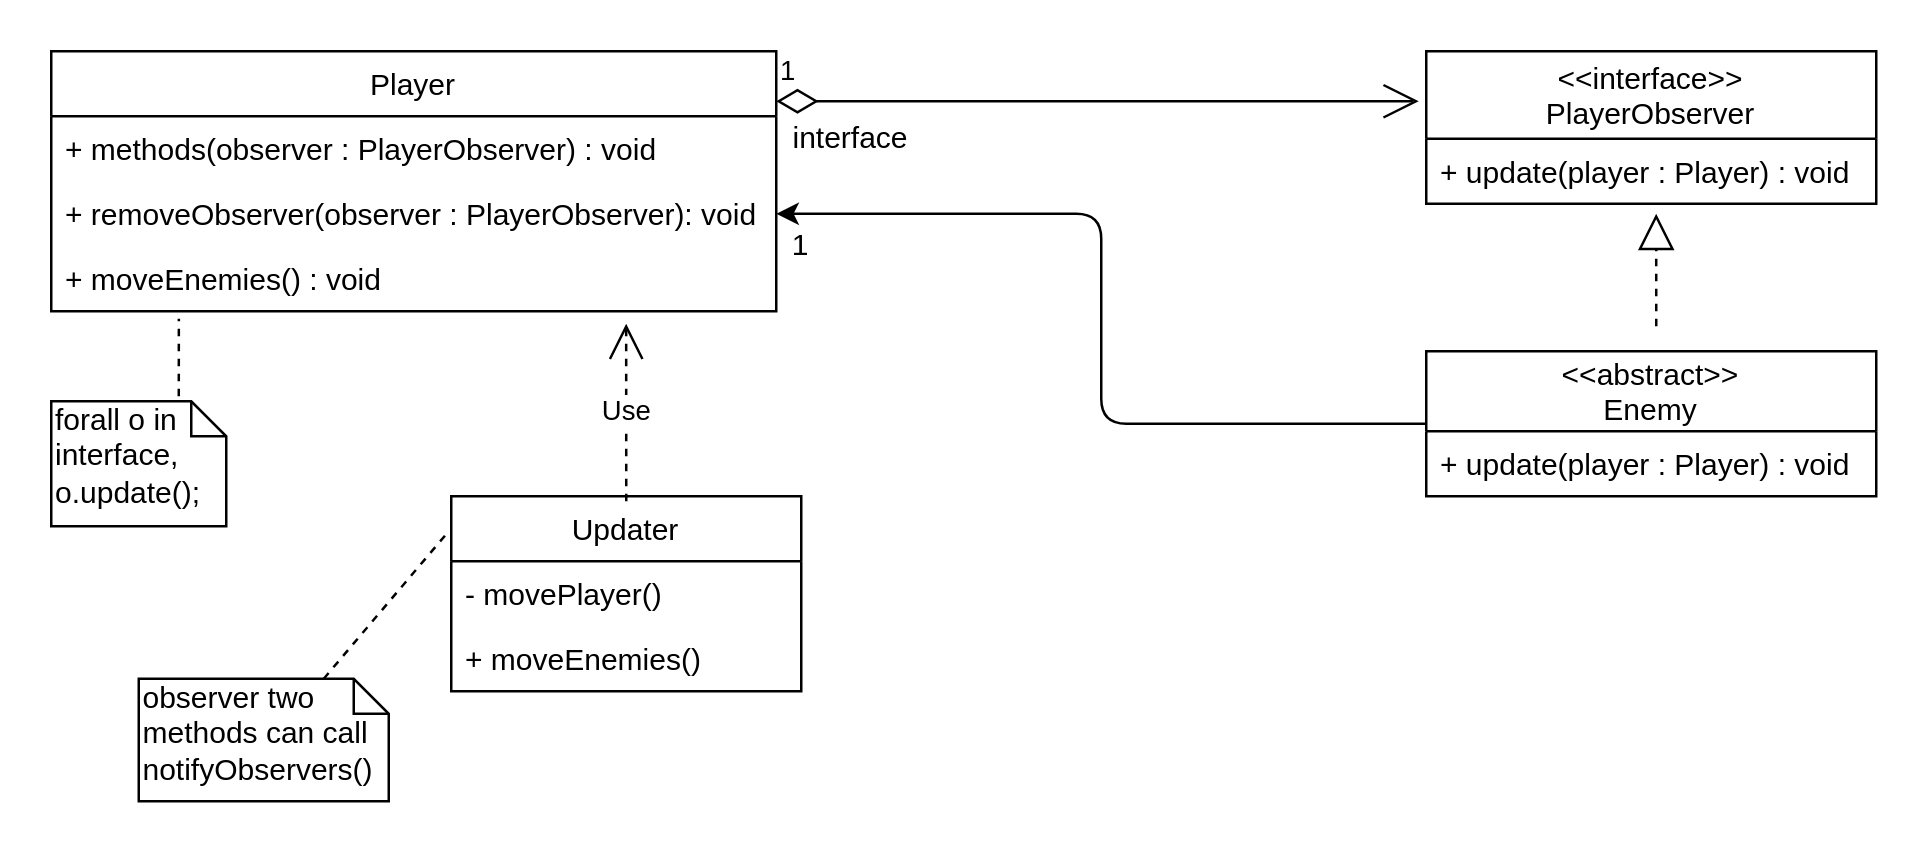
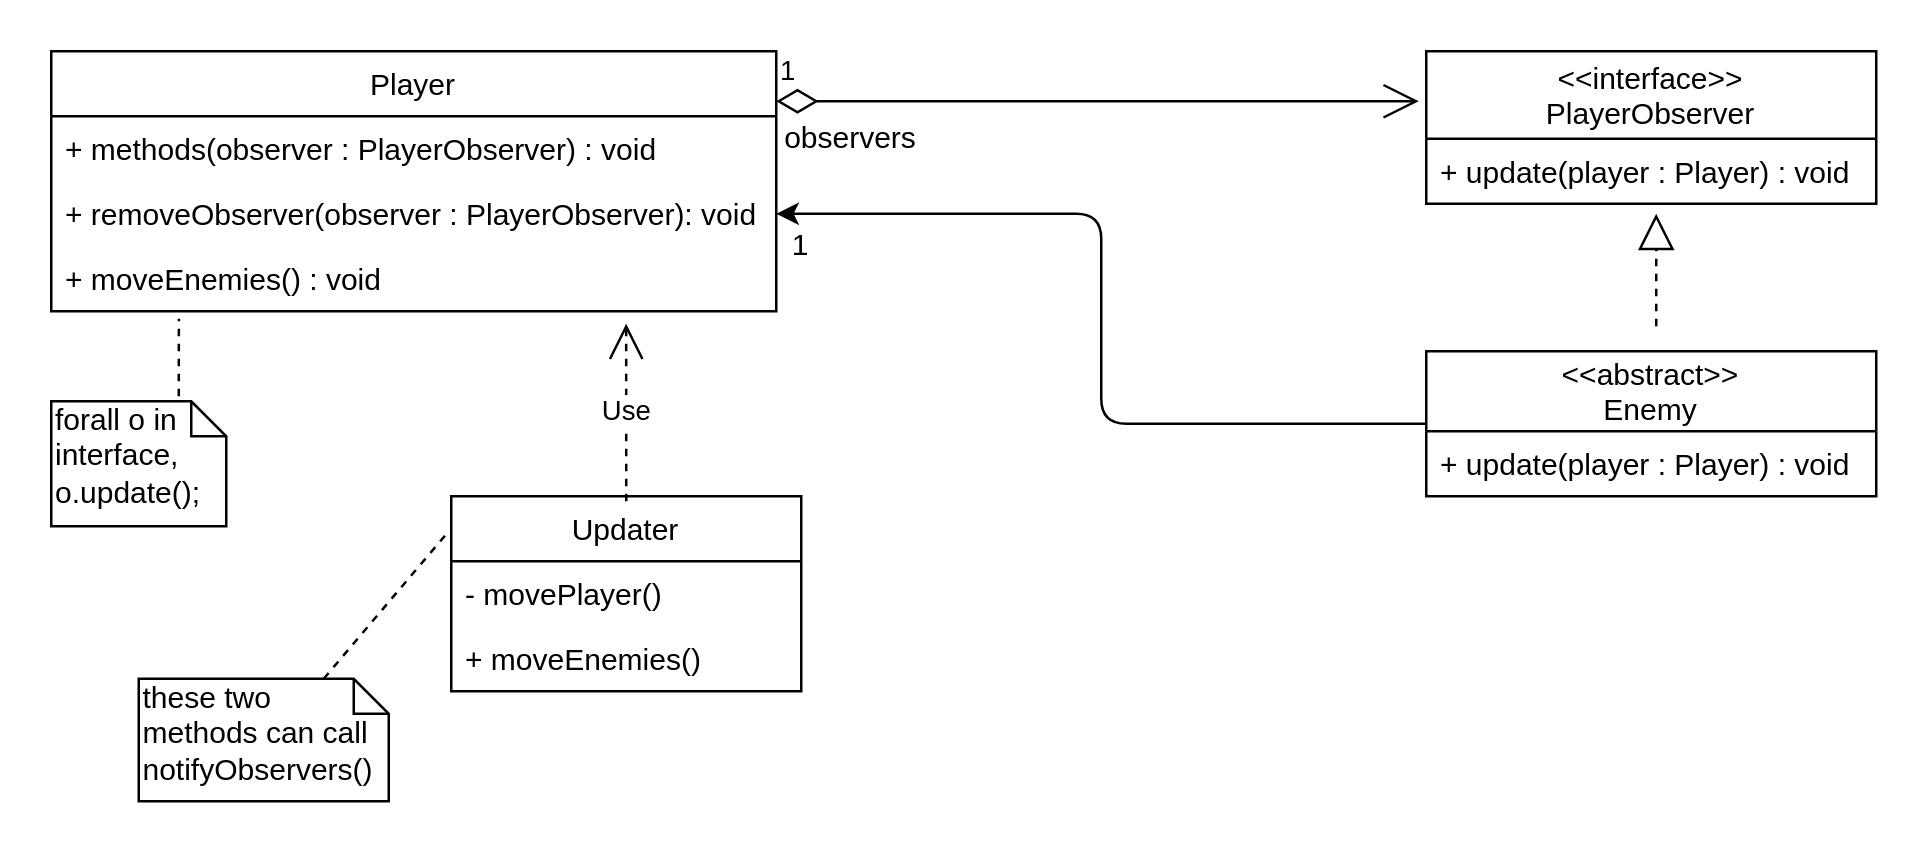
node "interface": label "interface" -> "observers"
node "observer two methods can call notifyObservers()": label "observer two methods can call notifyObservers()" -> "these two methods can call notifyObservers()"
